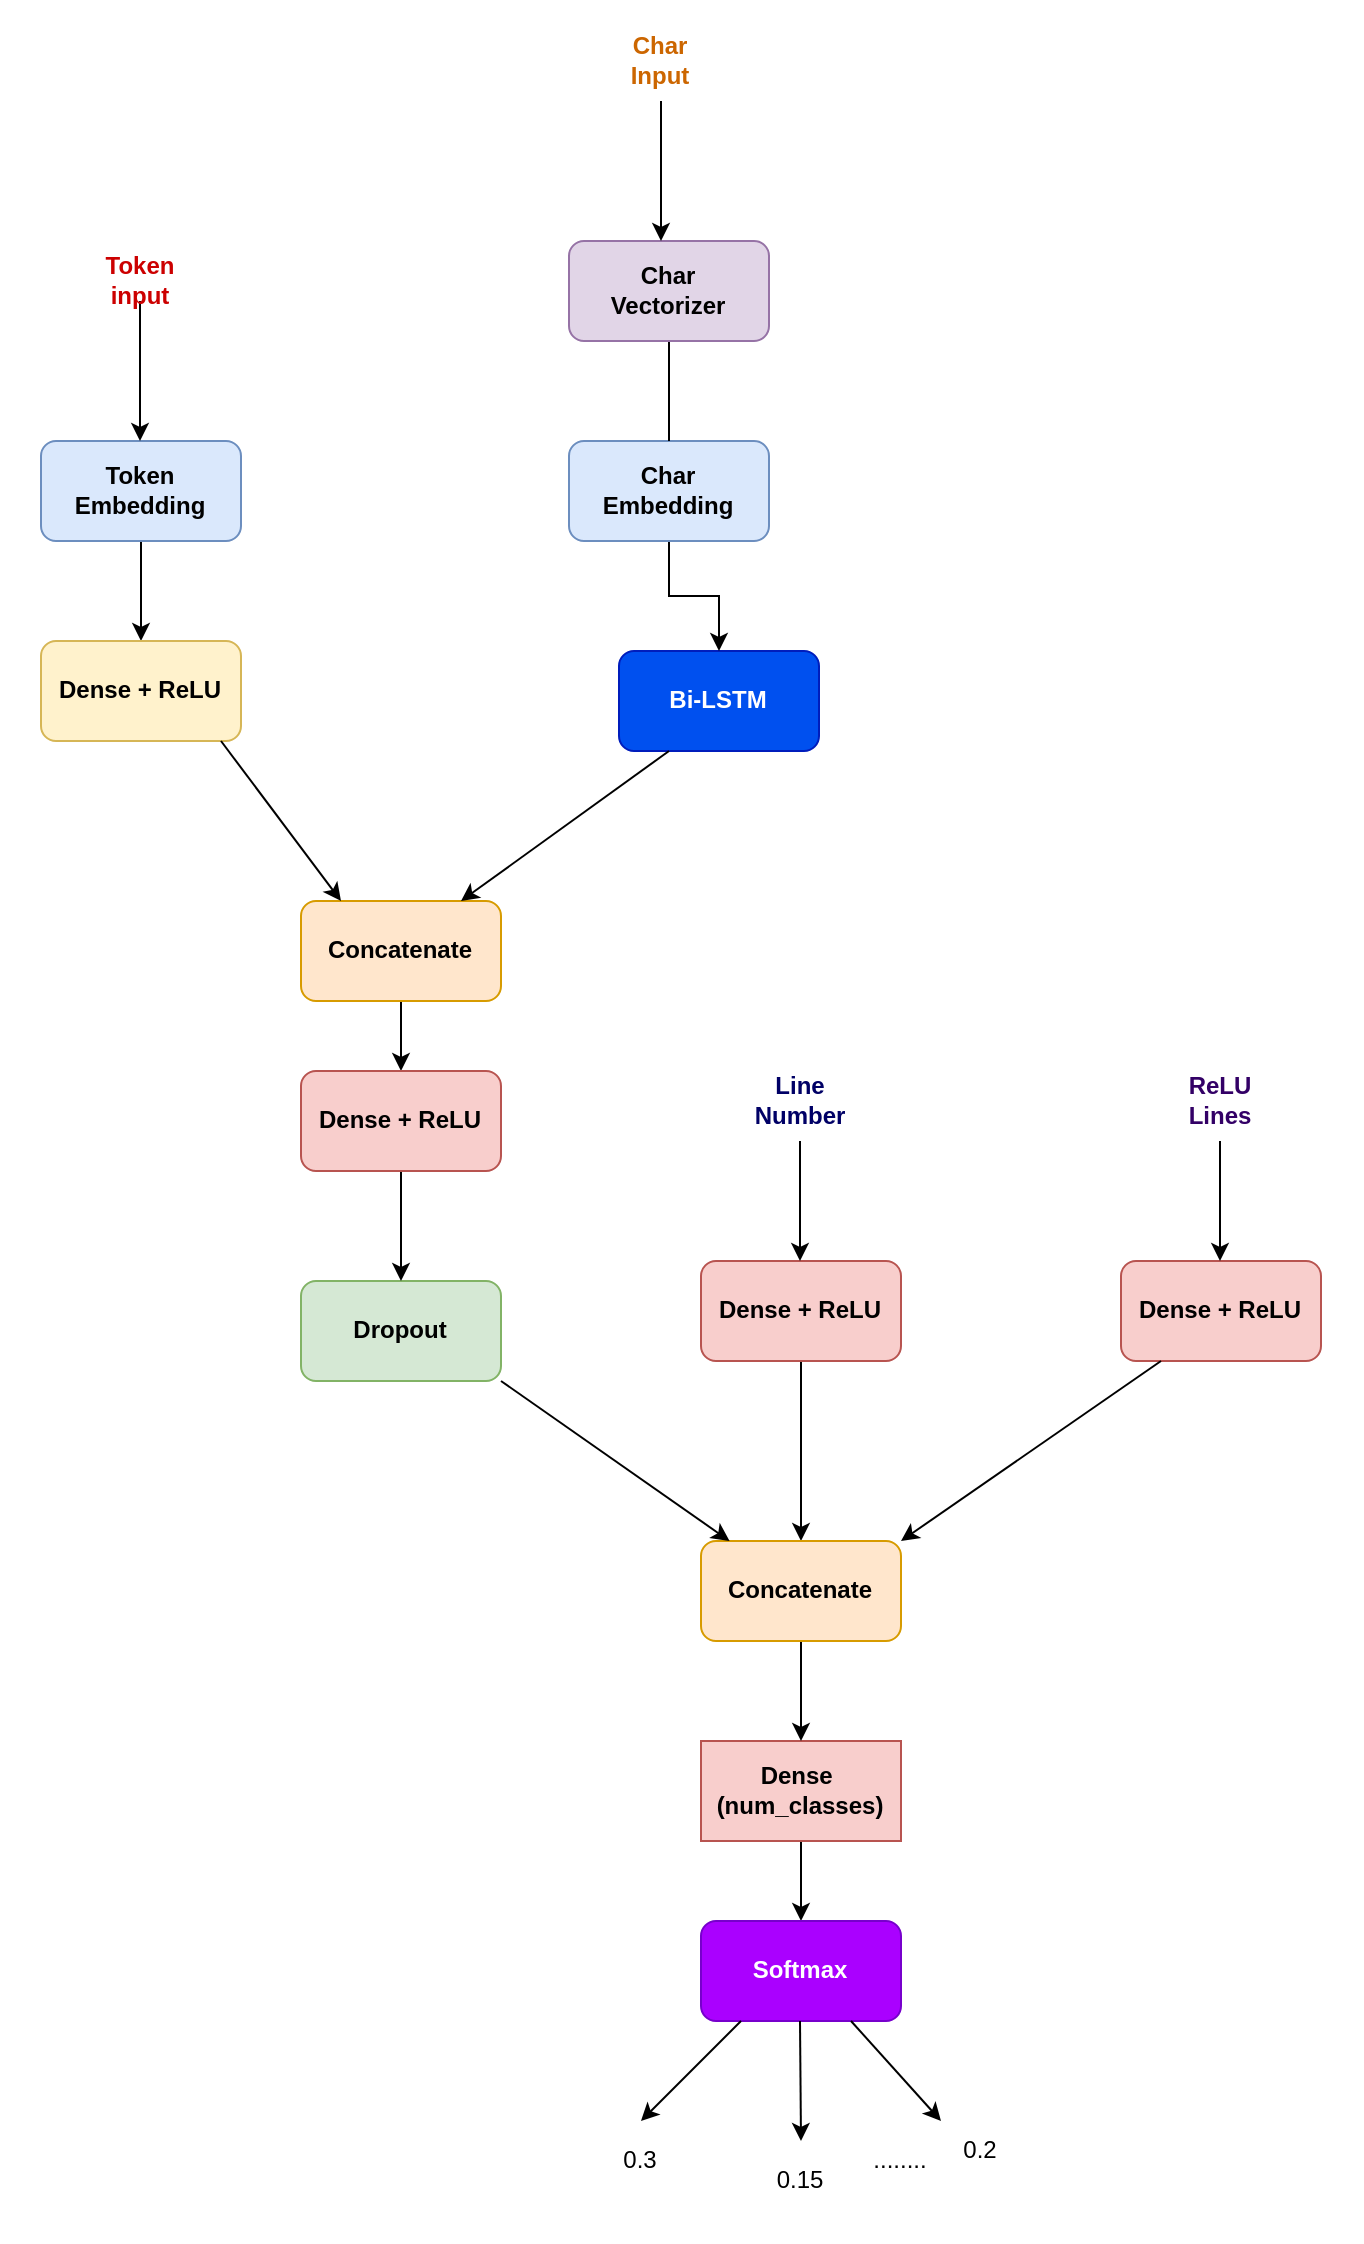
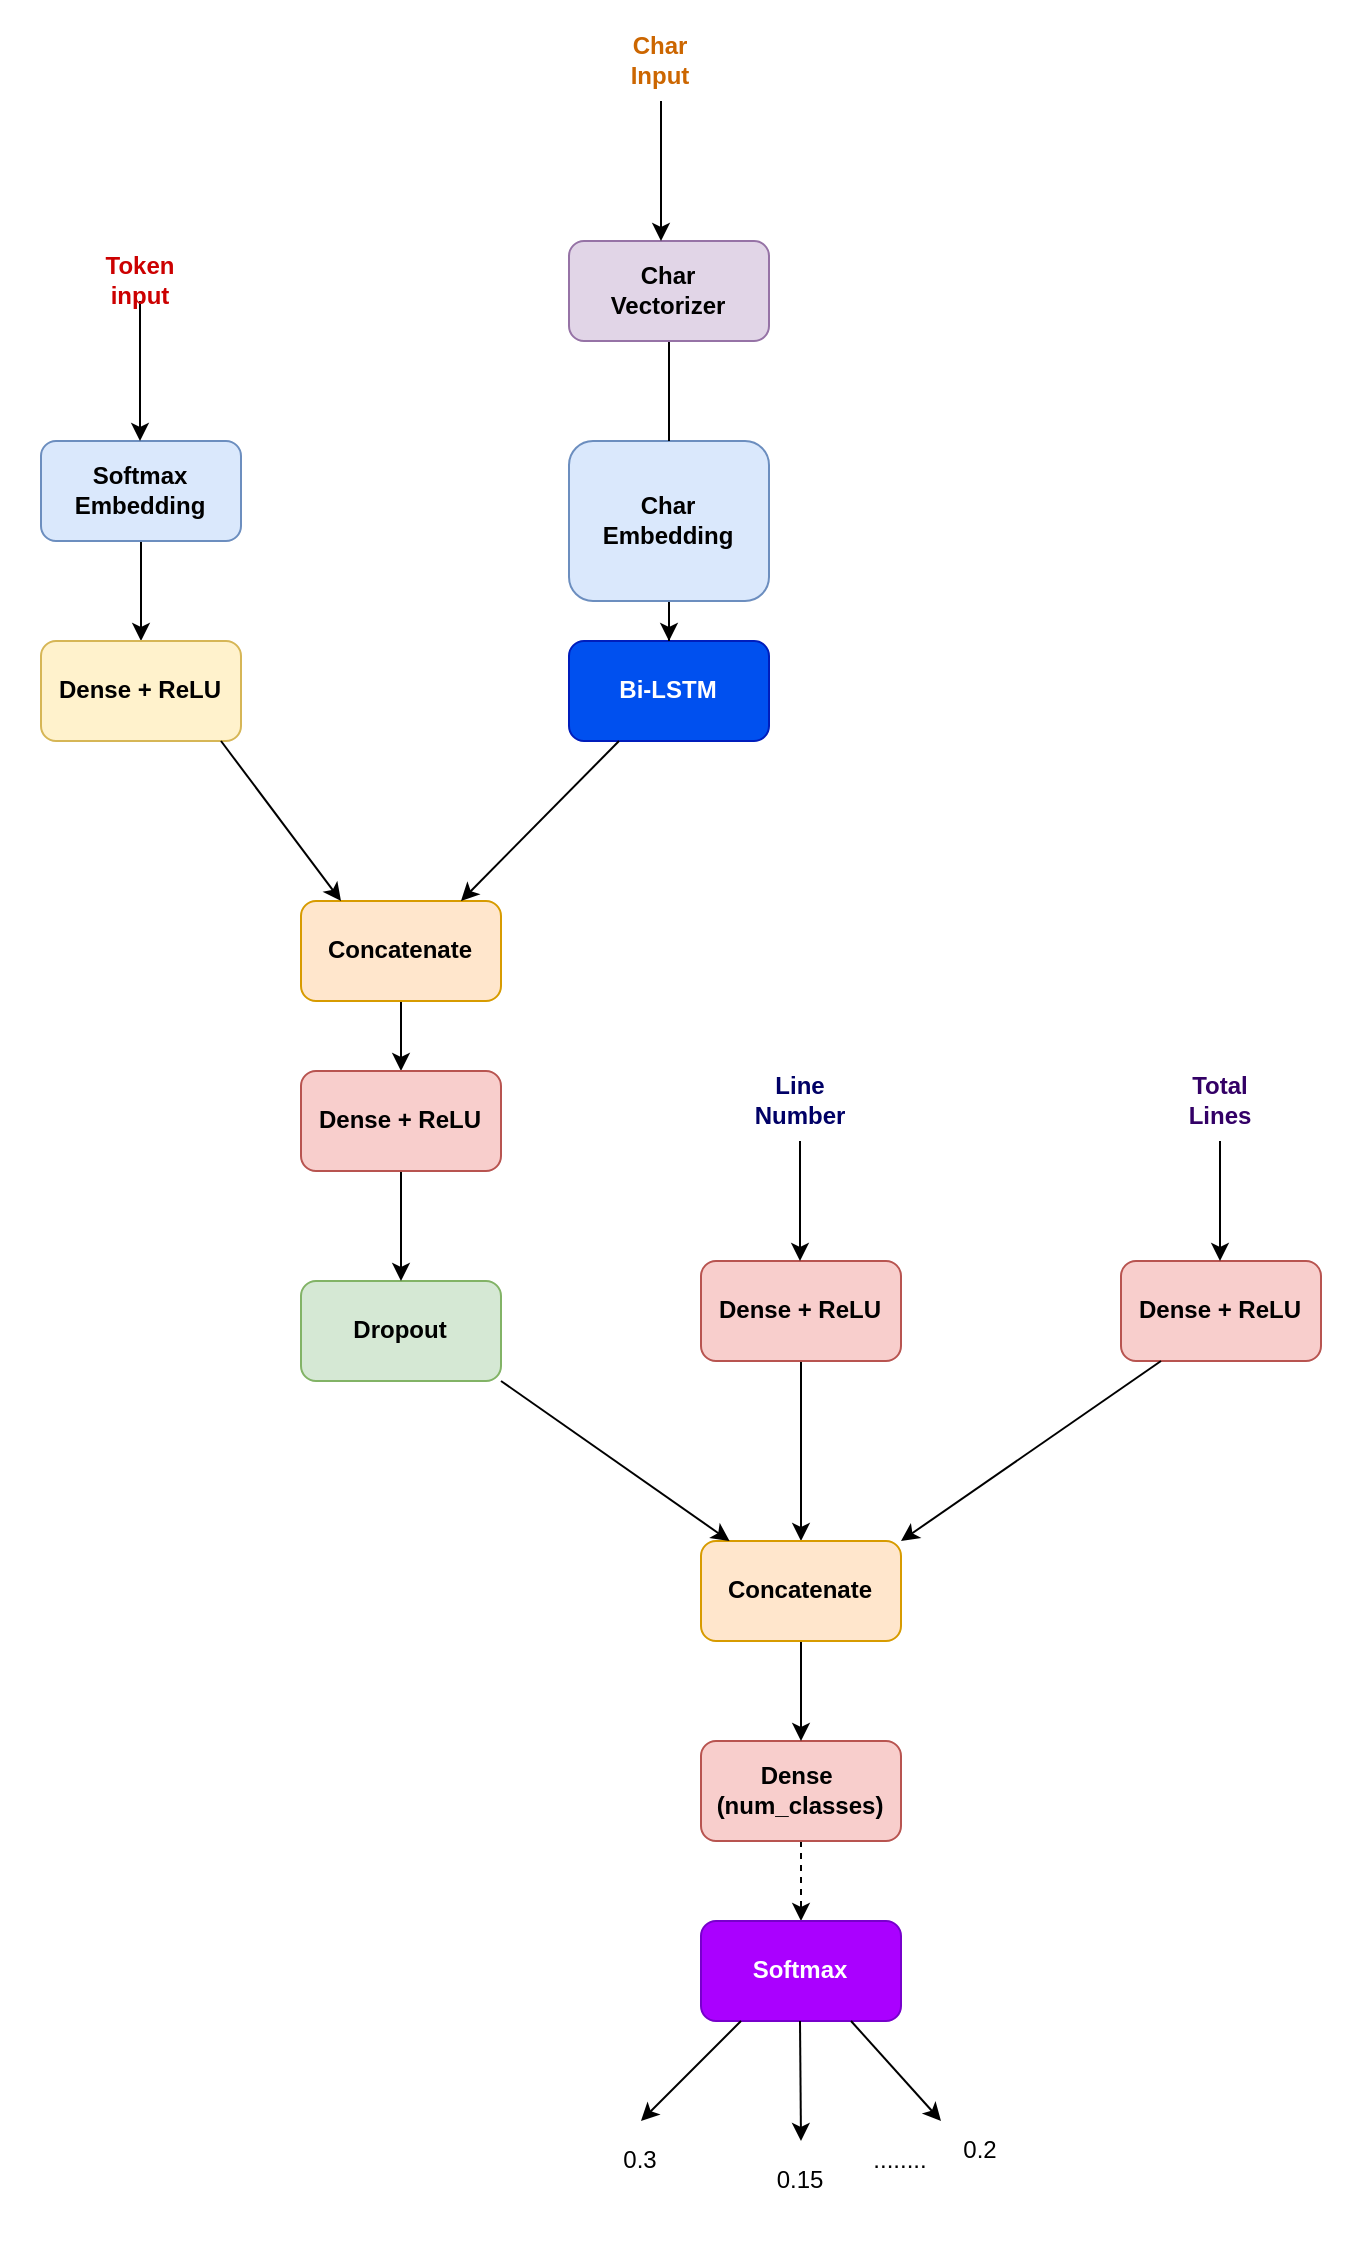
node "Token Embedding": label "Token Embedding" -> "Softmax Embedding"
node "Char Embedding": size 200x100 -> 200x160
node "Bi-LSTM": moved (719, 701) -> (669, 691)
node "ReLU Lines": label "ReLU Lines" -> "Total Lines"
node "Dense (num_classes)": shape rectangle -> rounded rectangle
edge "Dense (num_classes)" -> "Softmax": style solid -> dashed
